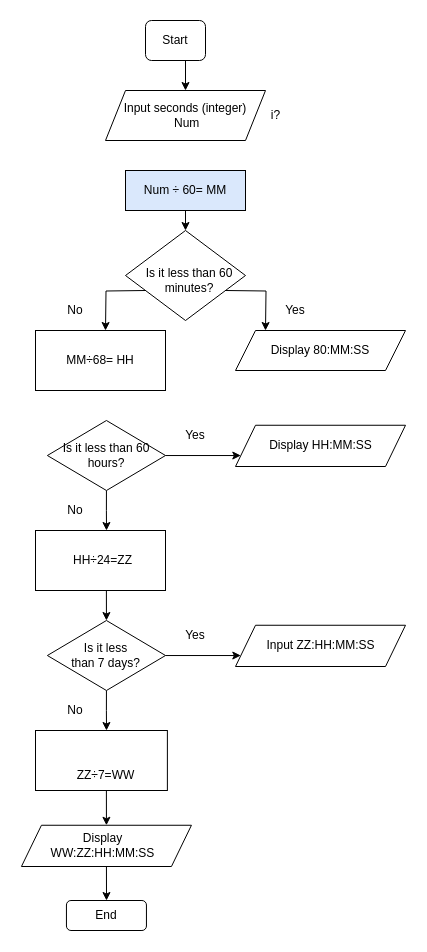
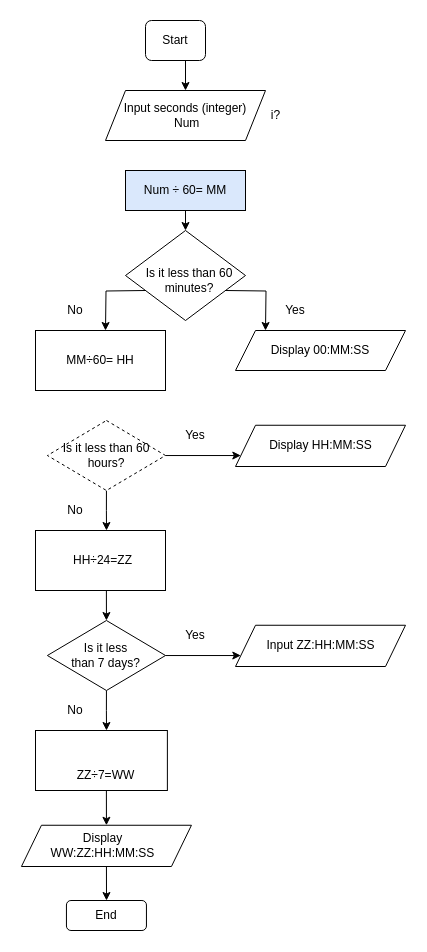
node "Display 80:MM:SS": label "Display 80:MM:SS" -> "Display 00:MM:SS"
node "MM÷68= HH": label "MM÷68= HH" -> "MM÷60= HH"
node "Is it less than 60 hours?": style solid -> dashed
